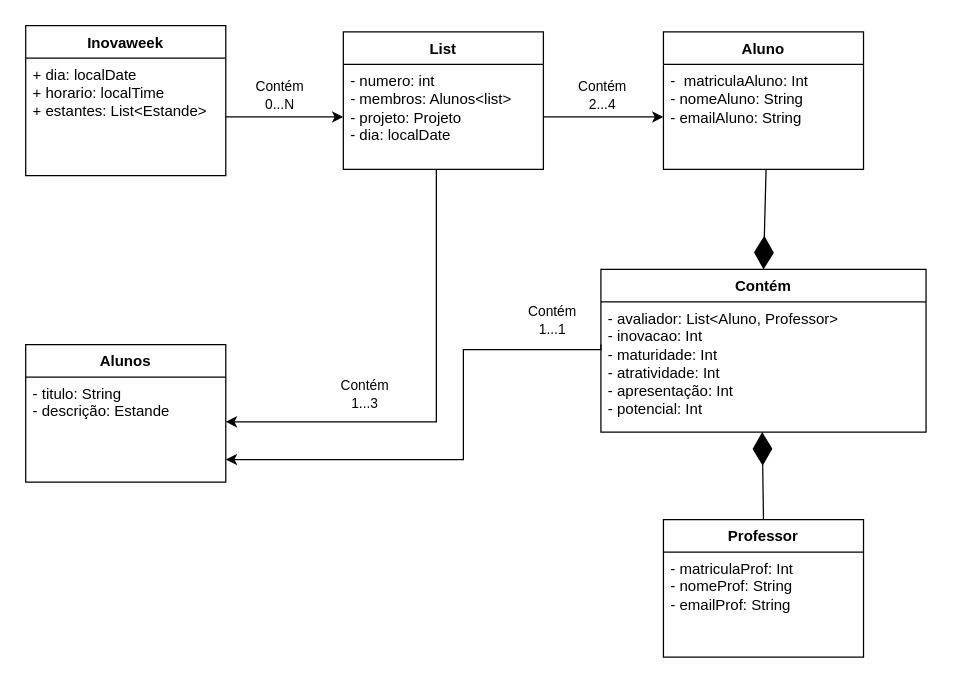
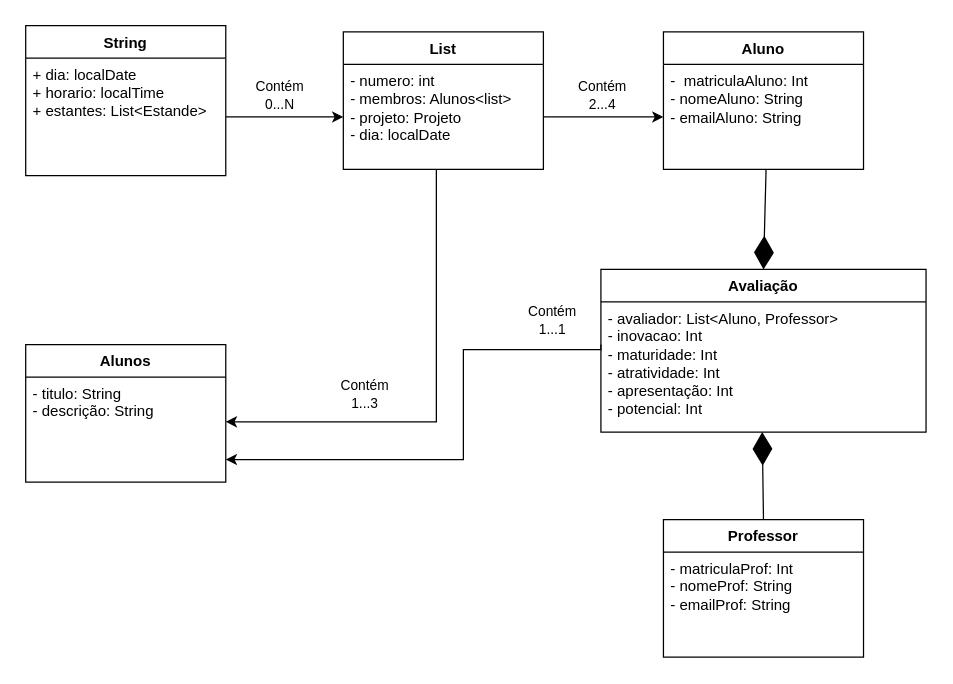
node "Inovaweek": label "Inovaweek" -> "String"
node "Contém": label "Contém" -> "Avaliação"
node "- titulo: String - descrição: Estande": label "- titulo: String - descrição: Estande" -> "- titulo: String - descrição: String"
